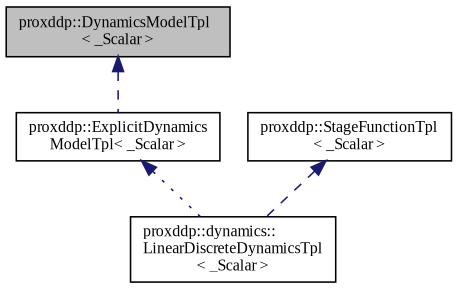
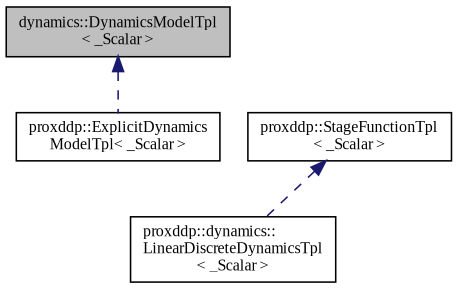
node "proxddp::DynamicsModelTpl < _Scalar >": label "proxddp::DynamicsModelTpl < _Scalar >" -> "dynamics::DynamicsModelTpl < _Scalar >"
edge "proxddp::dynamics:: LinearDiscreteDynamicsTpl < _Scalar >" -> "proxddp::ExplicitDynamics ModelTpl< _Scalar >": removed
